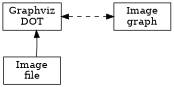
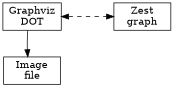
node "Image graph": label "Image graph" -> "Zest graph"
edge "Image file" -> "Graphviz DOT": reversed
